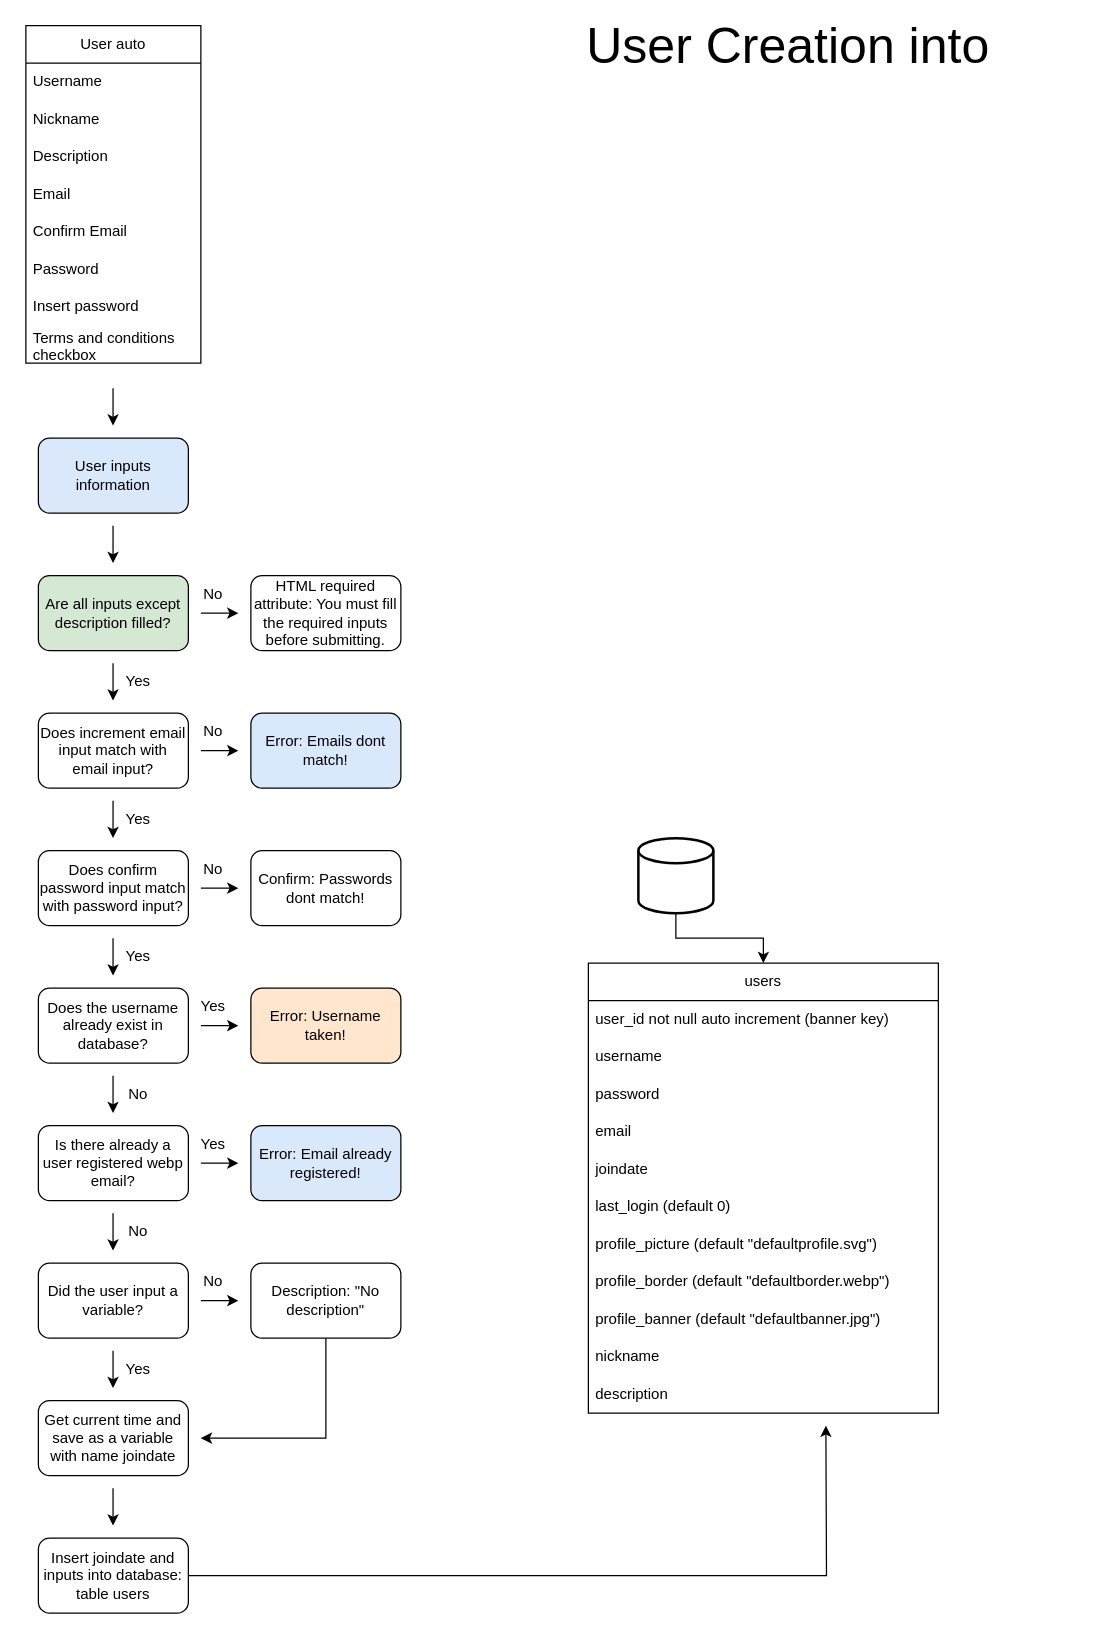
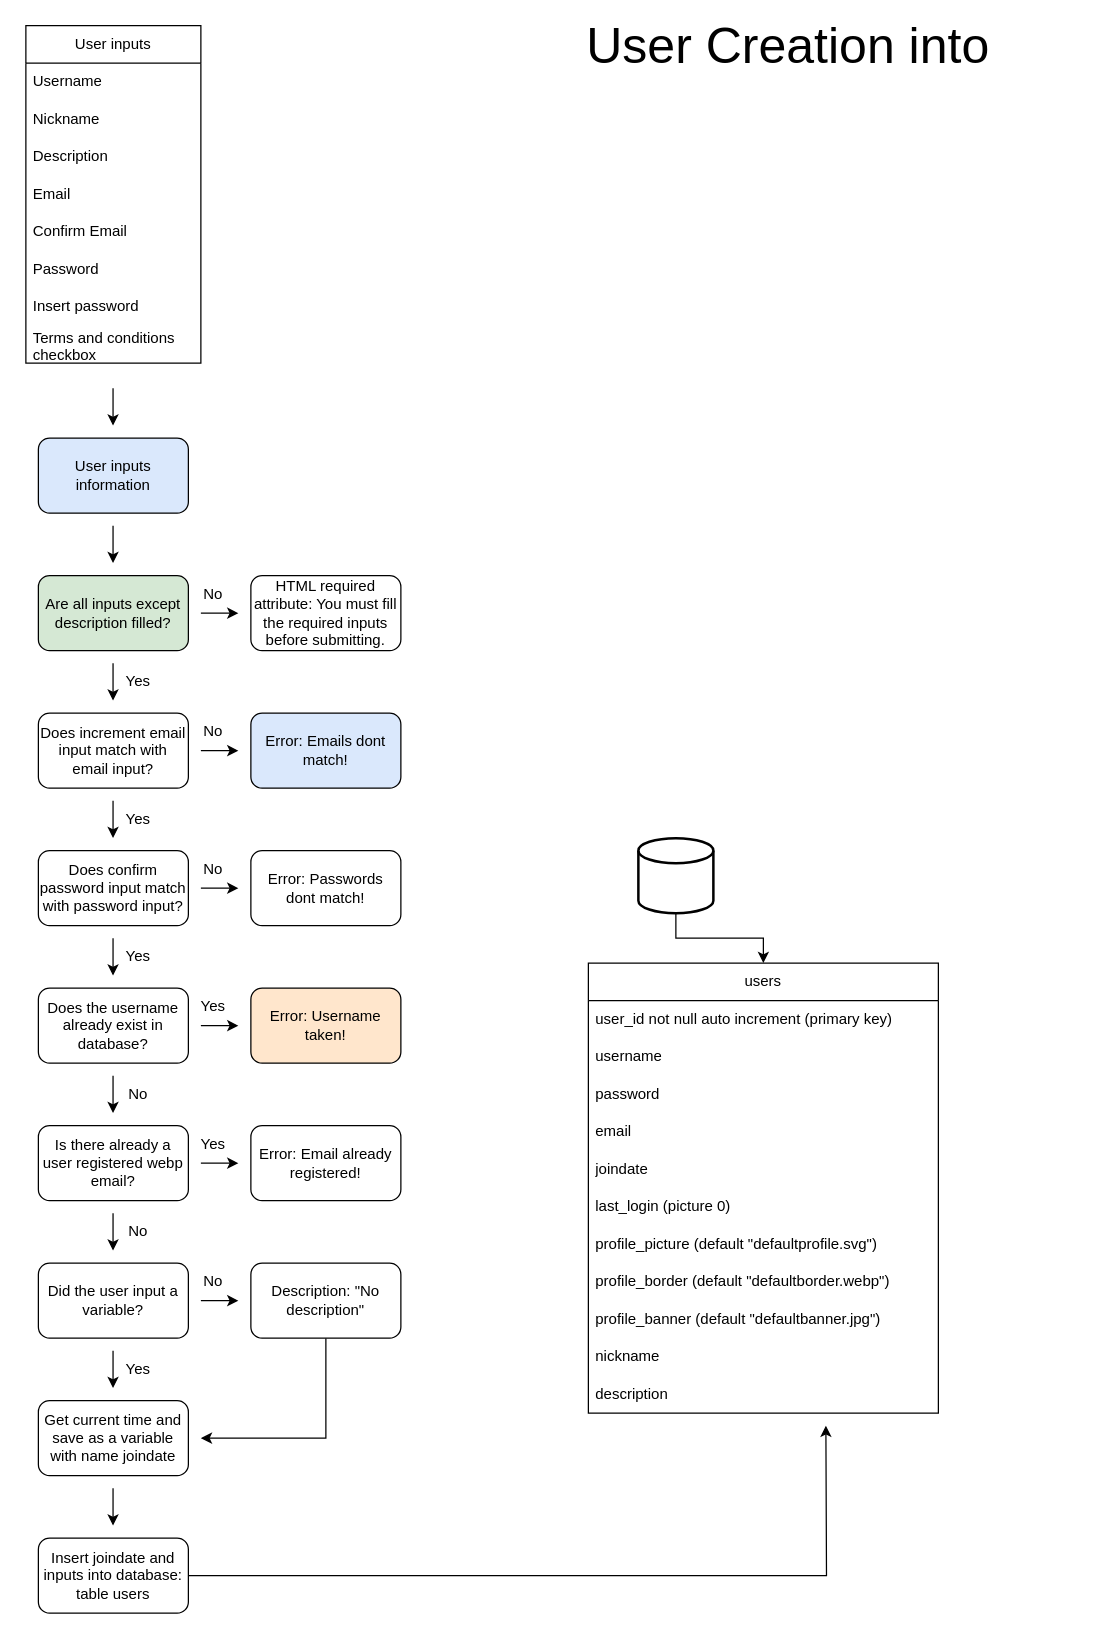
node "User auto": label "User auto" -> "User inputs"
node "Confirm: Passwords dont match!": label "Confirm: Passwords dont match!" -> "Error: Passwords dont match!"
node "user_id not null auto increment (banner key)": label "user_id not null auto increment (banner key)" -> "user_id not null auto increment (primary key)"
node "Error: Email already registered!": fillcolor #dae8fc -> #ffffff
node "last_login (default 0)": label "last_login (default 0)" -> "last_login (picture 0)"
